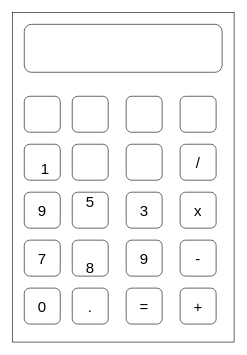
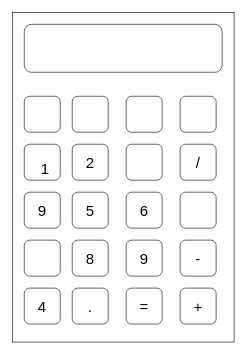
node "2": added
node "5": moved (90, 201) -> (90, 210)
node "3": label "3" -> "6"
node "x": removed
node "7": removed
node "8": moved (90, 267) -> (90, 258)
node "0": label "0" -> "4"
